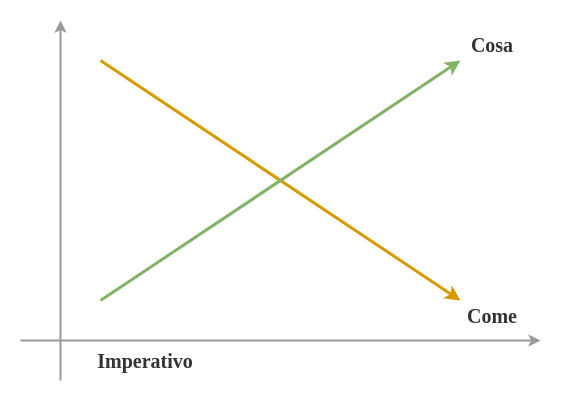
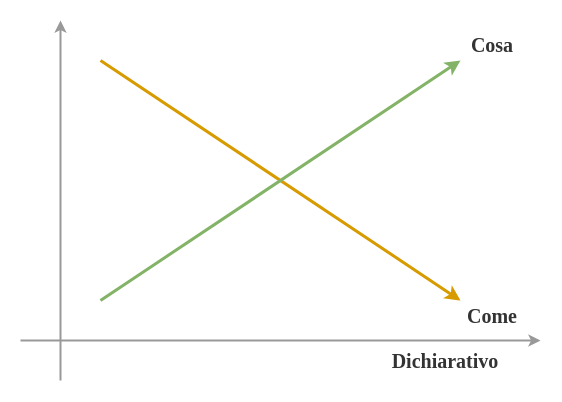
node "Imperativo": removed
node "Dichiarativo": added
